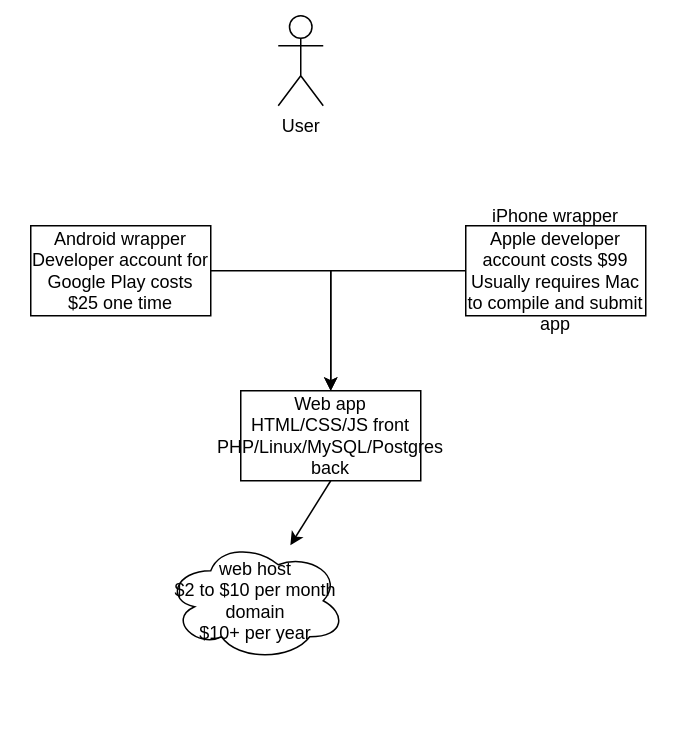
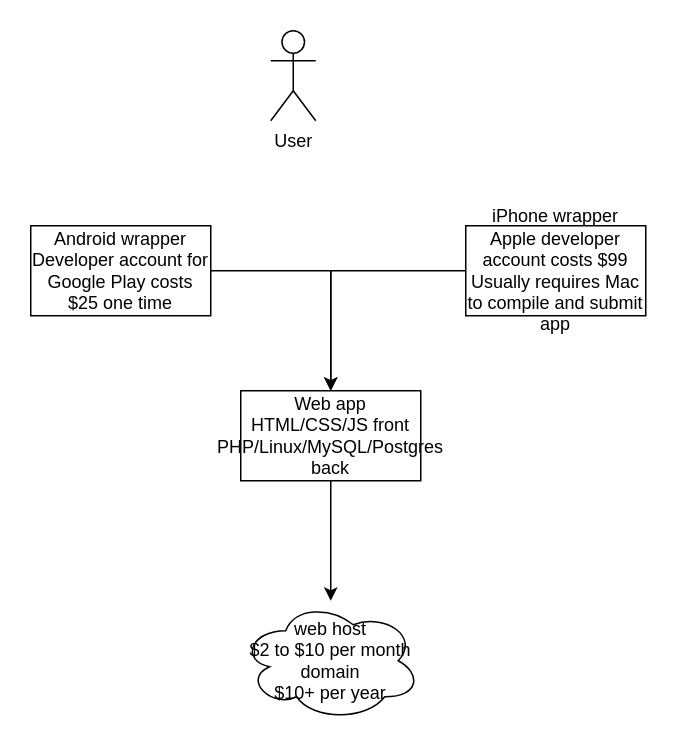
node "User": moved (301, 61) -> (293, 76)
node "web host $2 to $10 per month domain $10+ per year": moved (256, 601) -> (331, 661)
